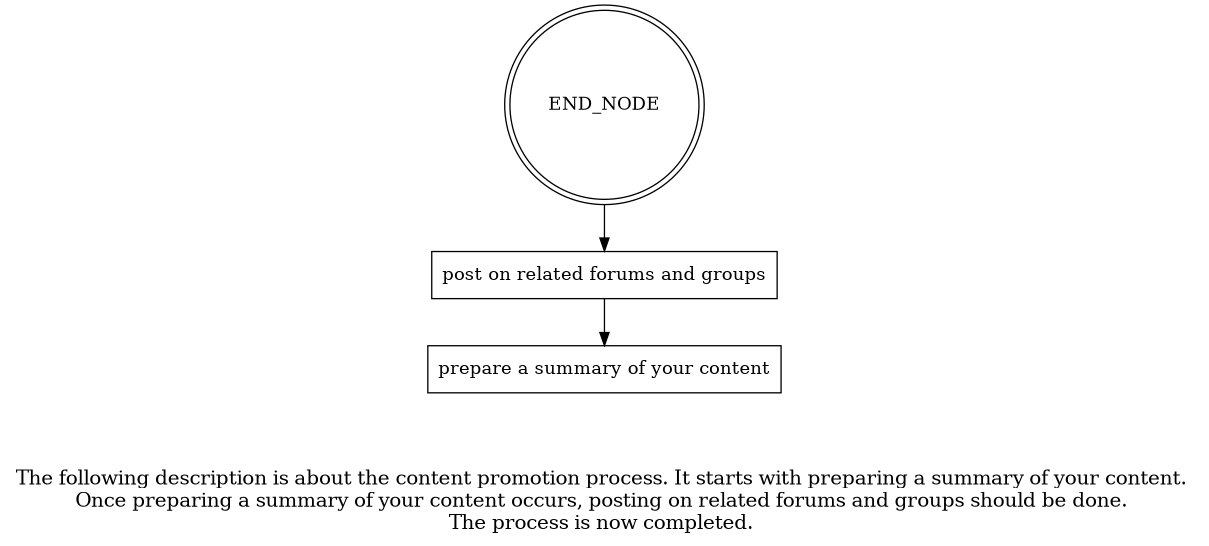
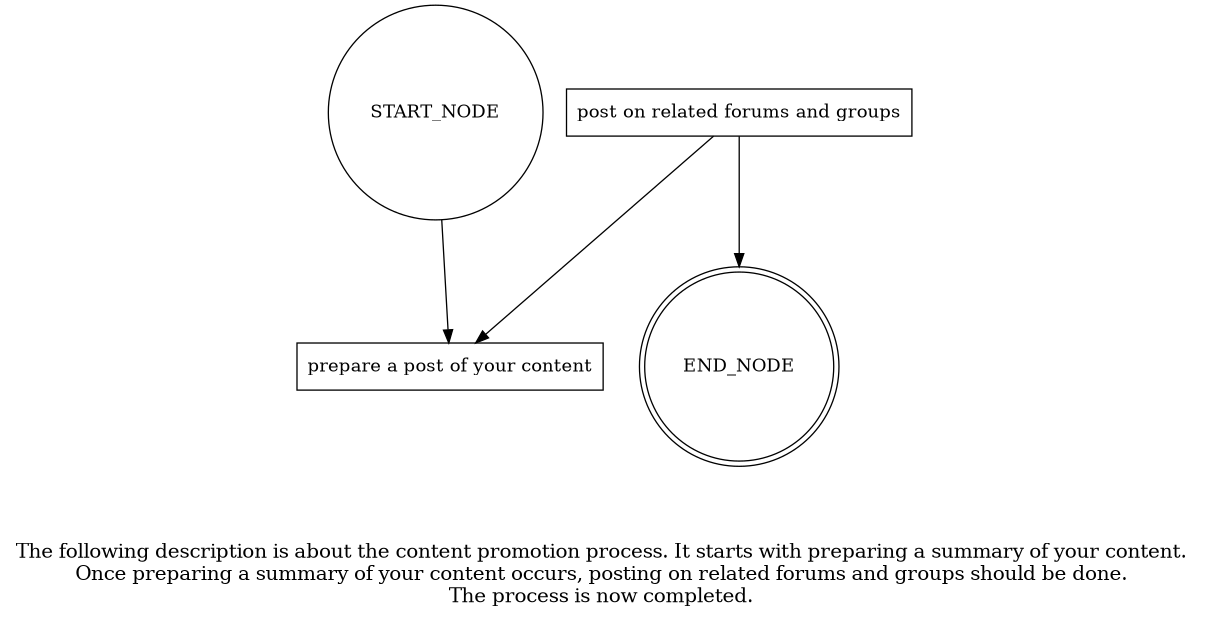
node "START_NODE": added
edge "END_NODE" -> "post on related forums and groups": reversed
node "prepare a summary of your content": label "prepare a summary of your content" -> "prepare a post of your content"
